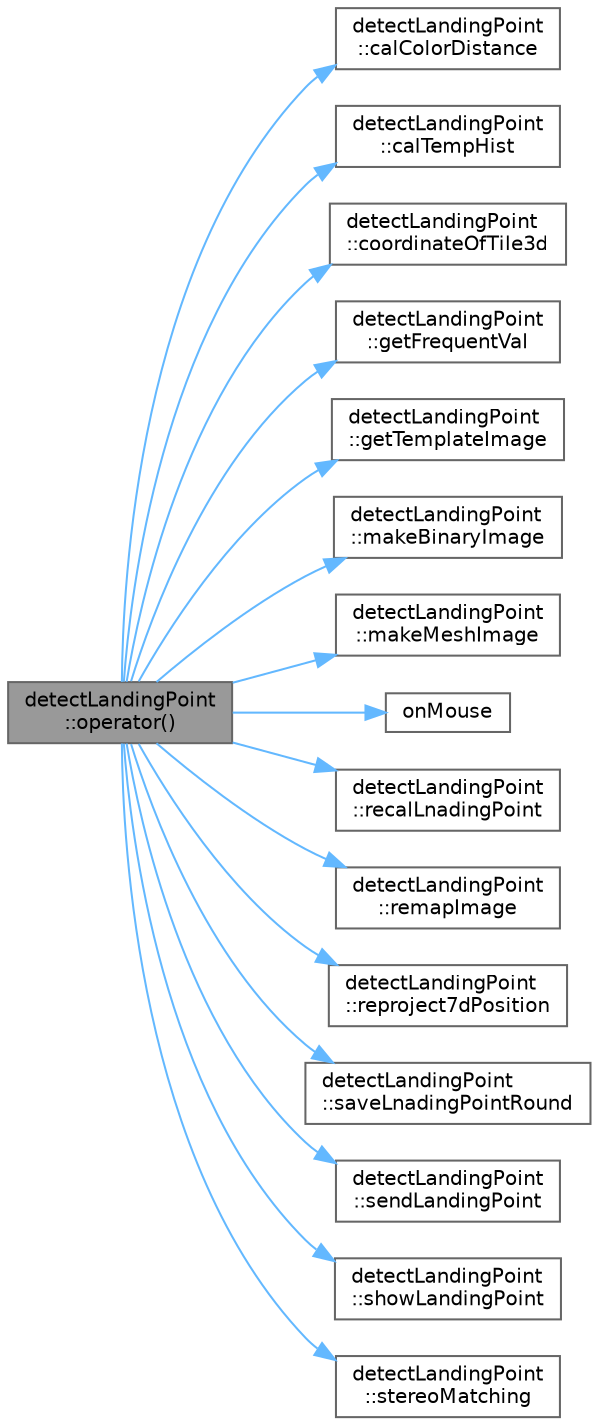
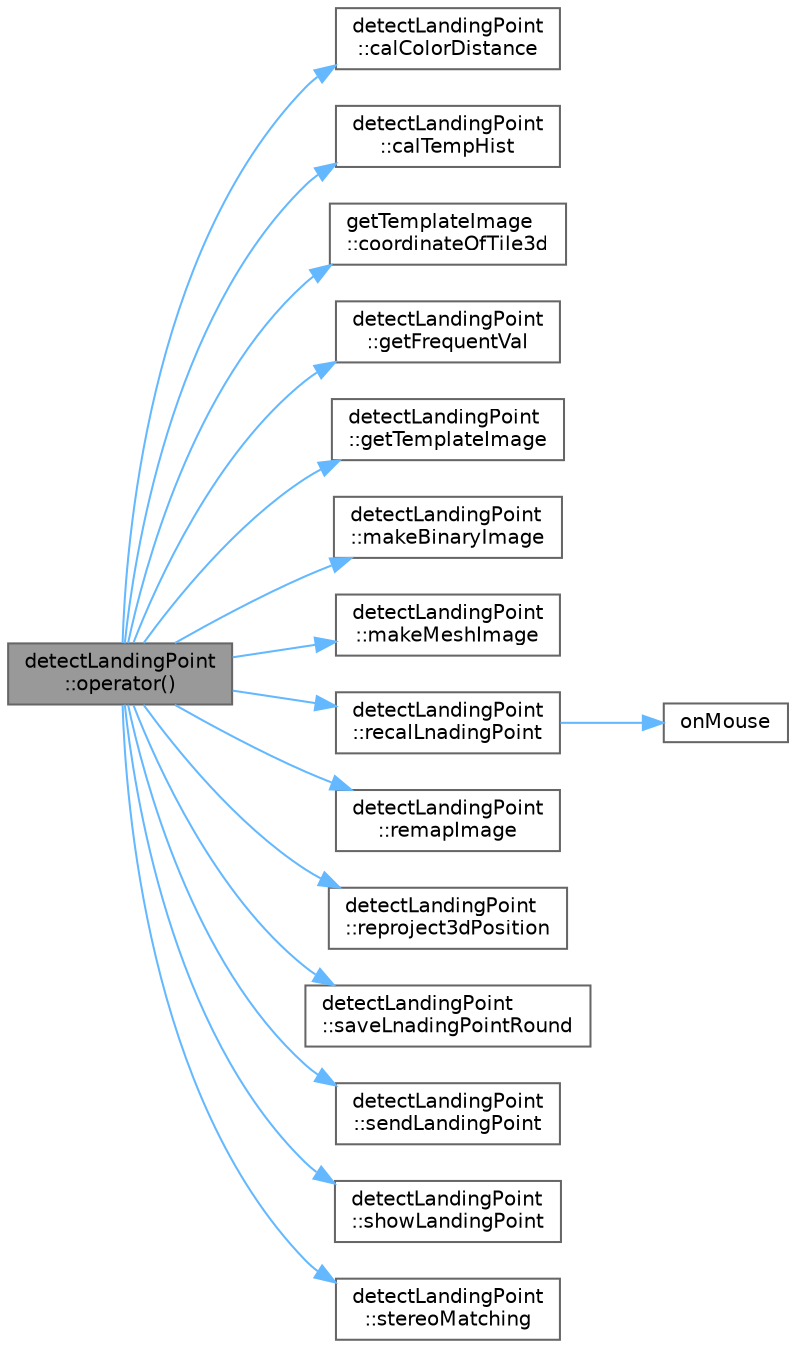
node "detectLandingPoint ::coordinateOfTile3d": label "detectLandingPoint ::coordinateOfTile3d" -> "getTemplateImage ::coordinateOfTile3d"
edge "detectLandingPoint ::operator()" -> "onMouse": now "detectLandingPoint ::recalLnadingPoint" -> "onMouse"
node "detectLandingPoint ::reproject7dPosition": label "detectLandingPoint ::reproject7dPosition" -> "detectLandingPoint ::reproject3dPosition"
